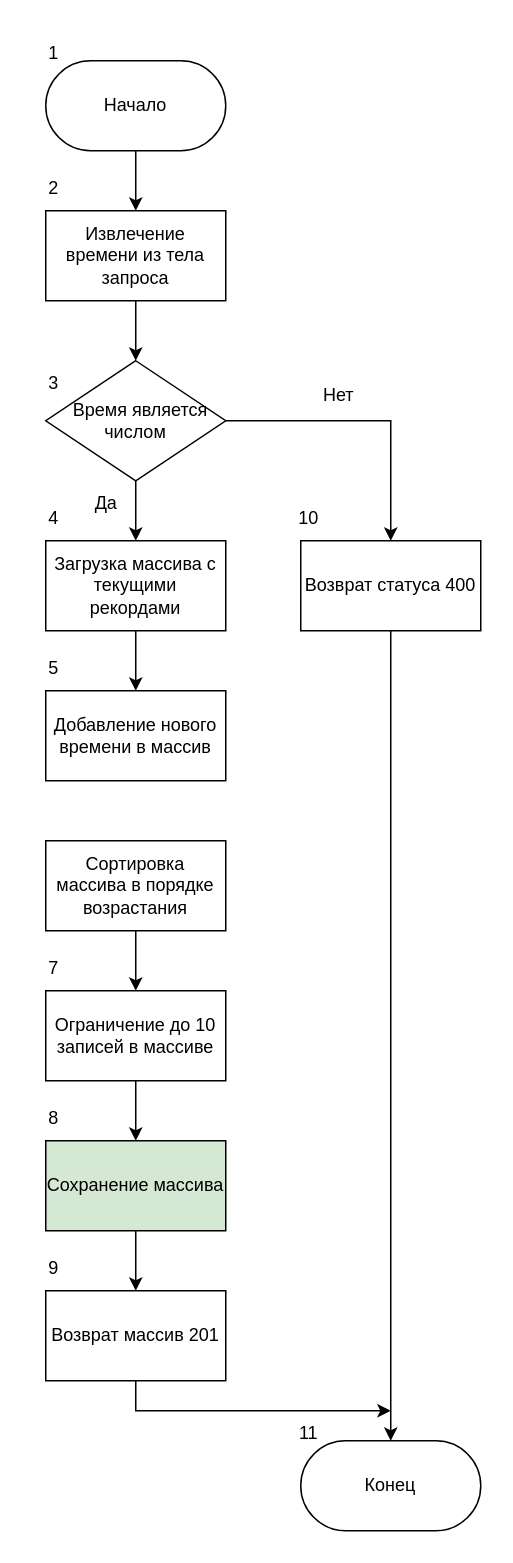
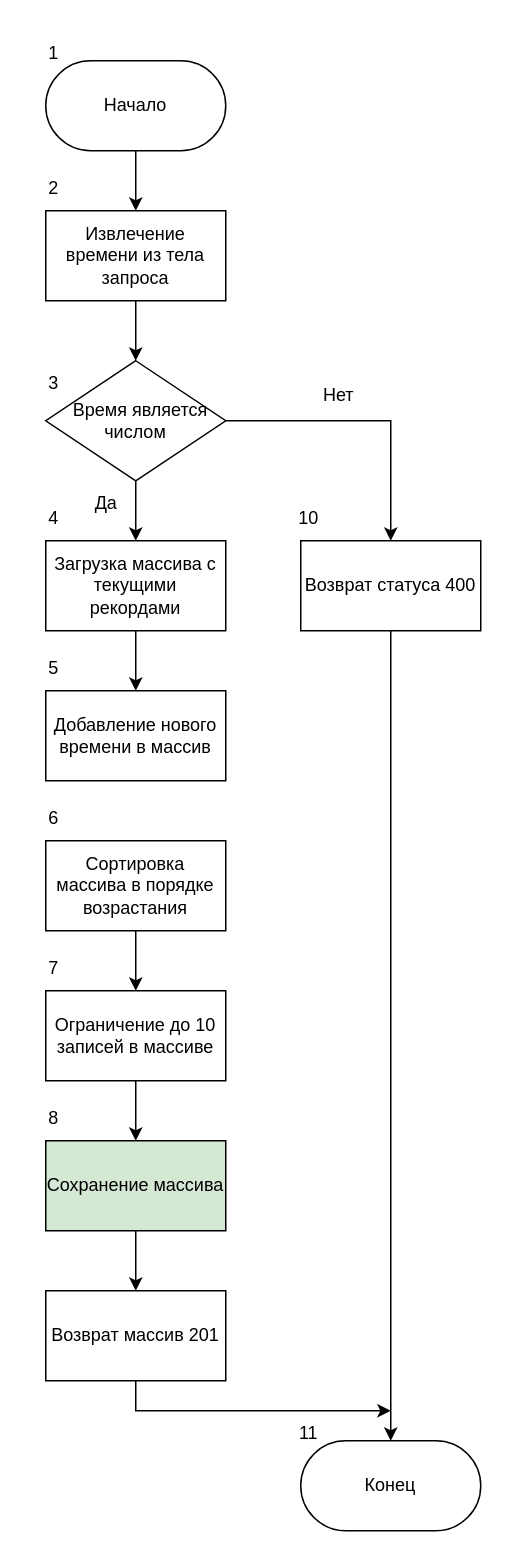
node "6": added
node "9": removed
